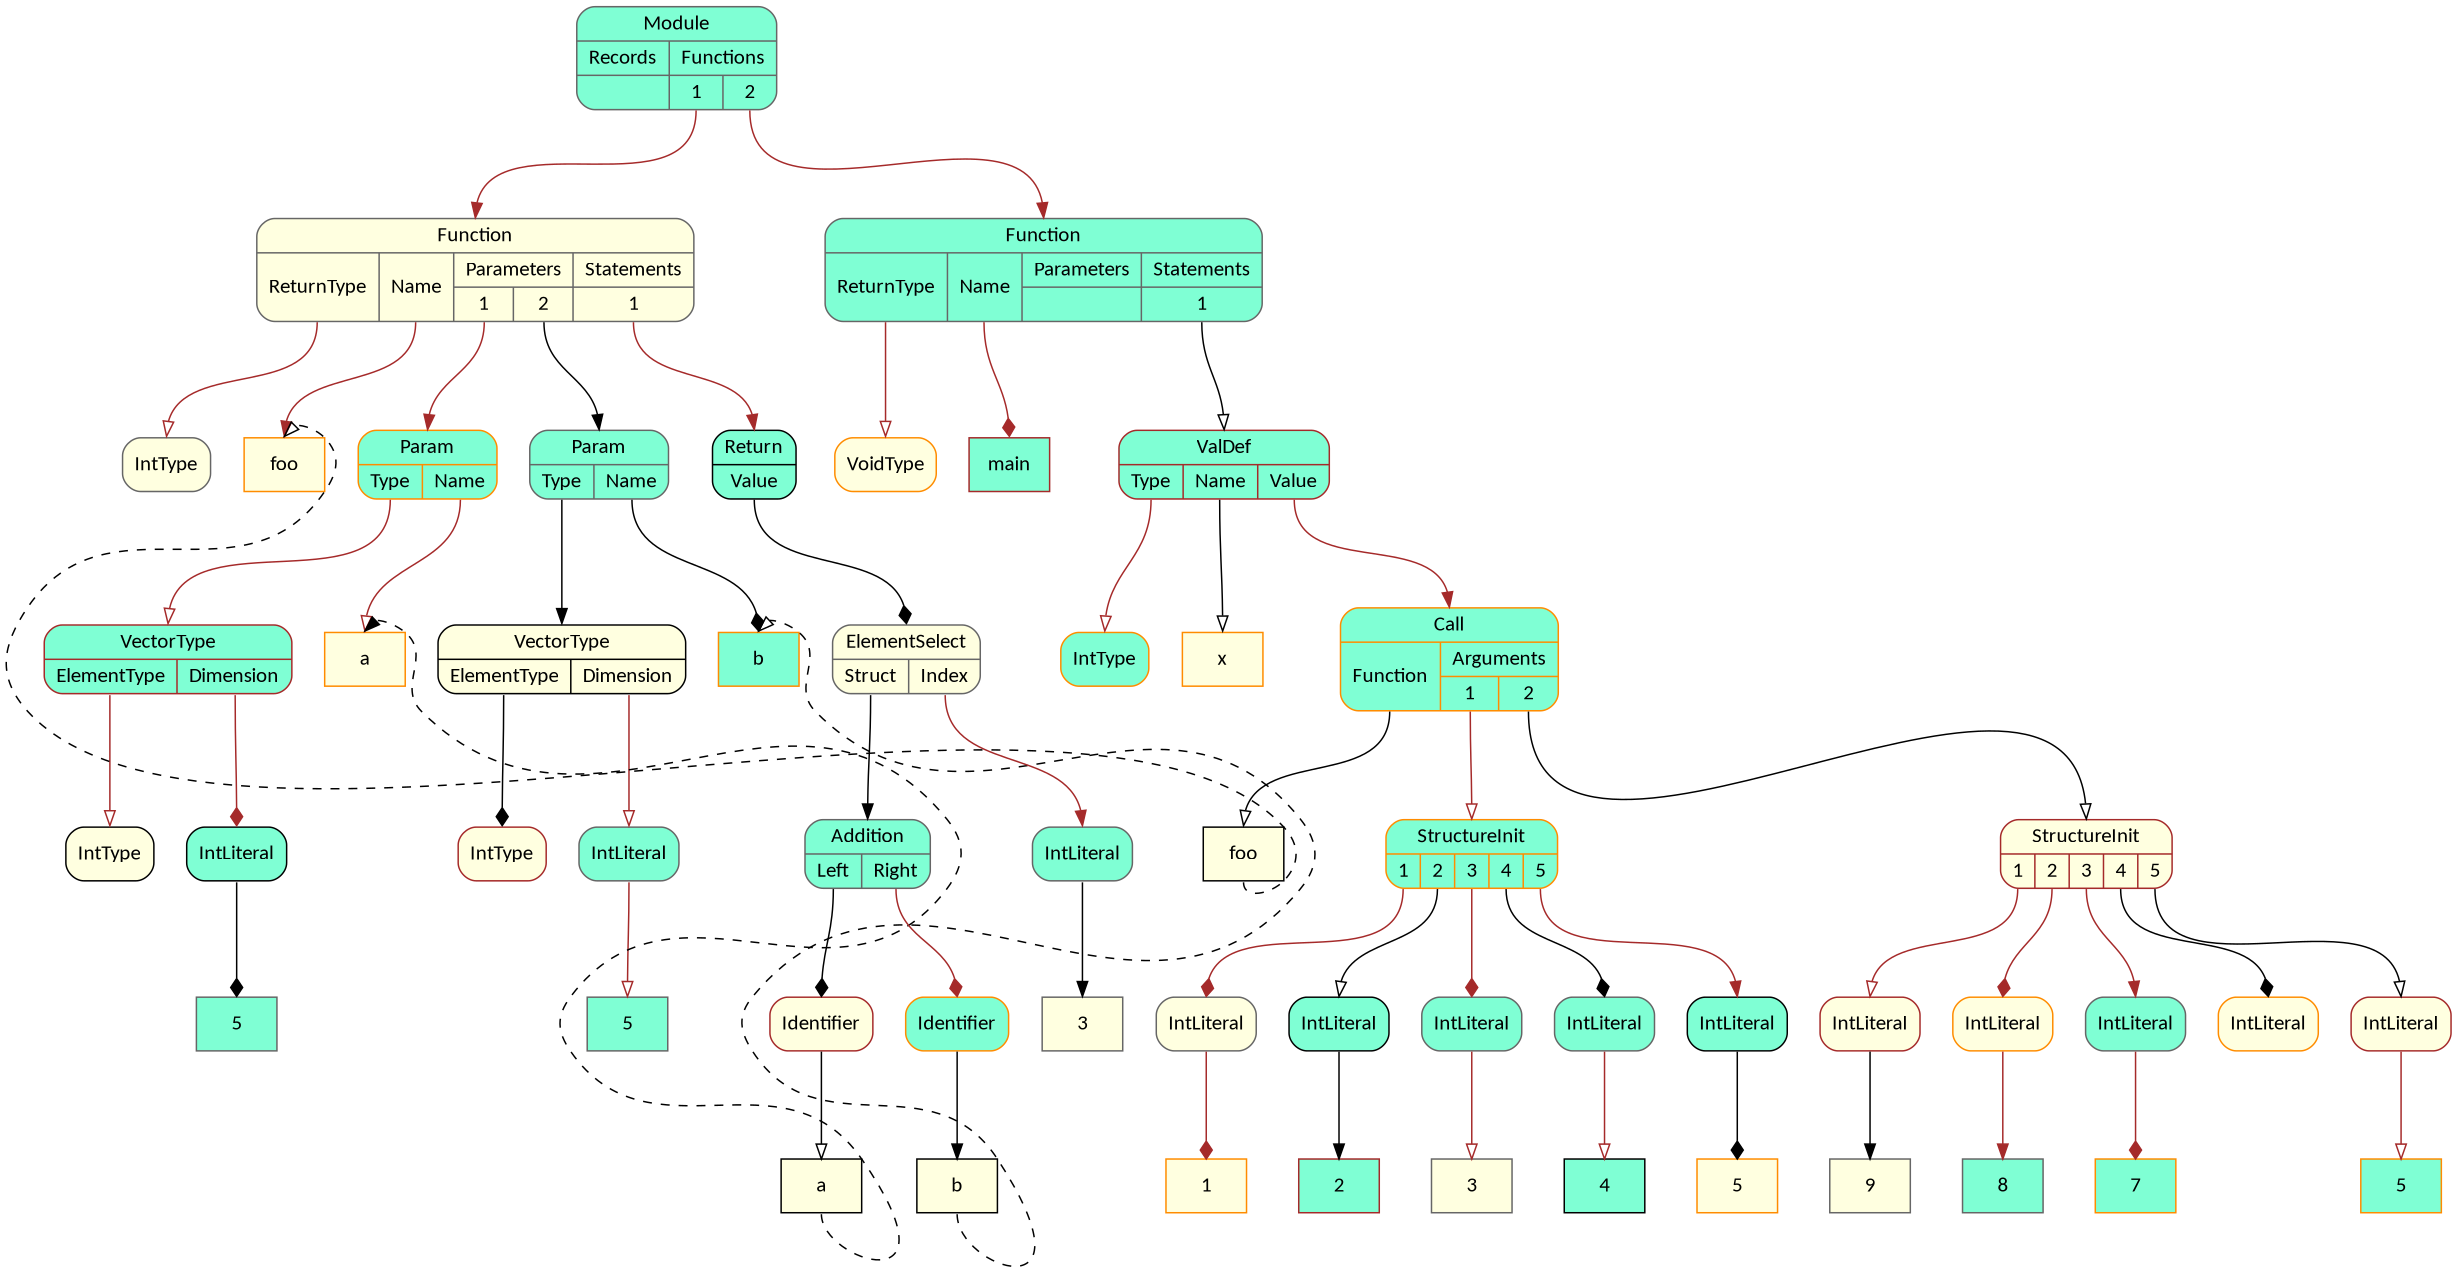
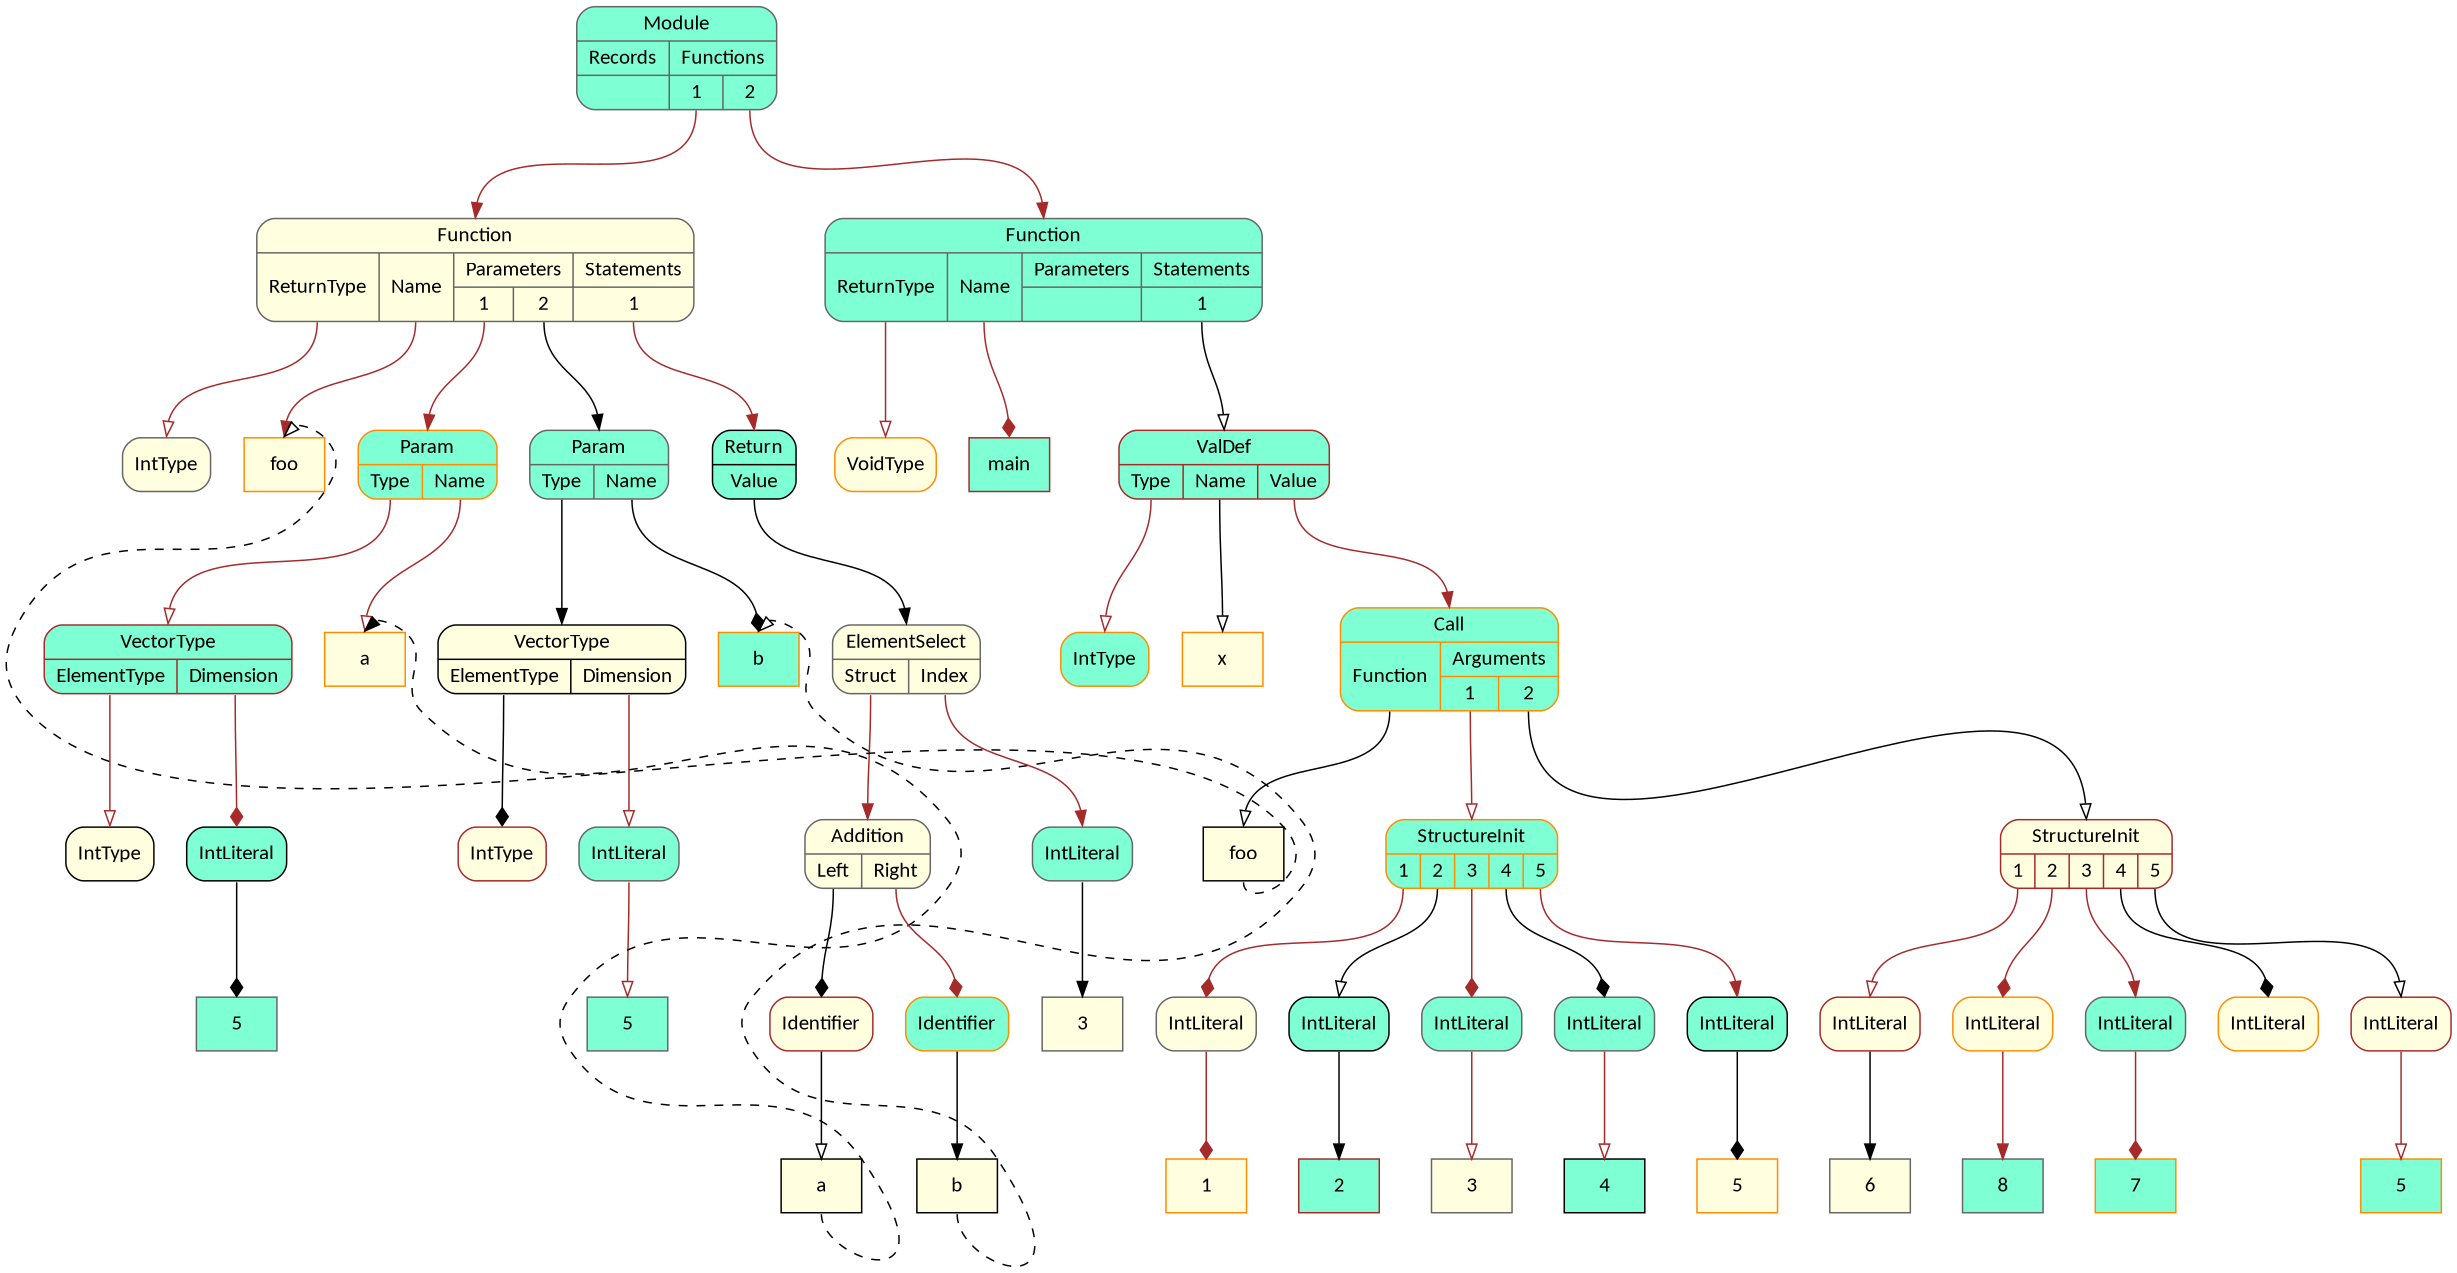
edge "Return" -> "ElementSelect": arrowhead diamond -> normal
edge "ElementSelect" -> "Addition": color black -> brown
node "Addition": fillcolor aquamarine -> lightyellow
node "9": label "9" -> "6"
